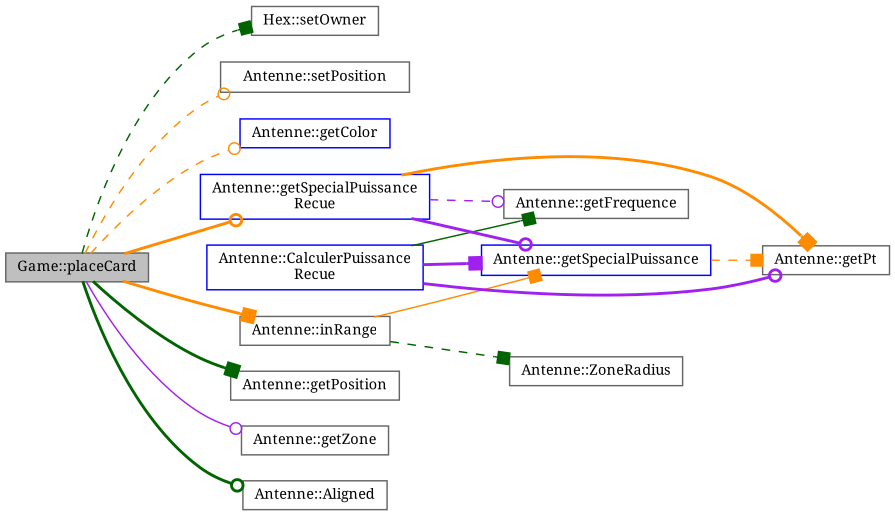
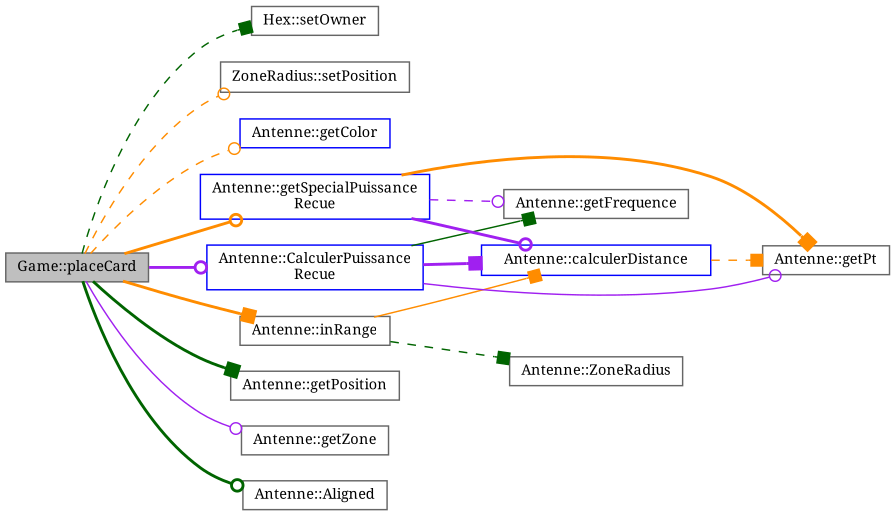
node "Antenne::setPosition": label "Antenne::setPosition" -> "ZoneRadius::setPosition"
node "Antenne::getSpecialPuissance": label "Antenne::getSpecialPuissance" -> "Antenne::calculerDistance"
edge "Game::placeCard" -> "Antenne::CalculerPuissance Recue": added
edge "Antenne::CalculerPuissance Recue" -> "Antenne::getPt": style bold -> solid
